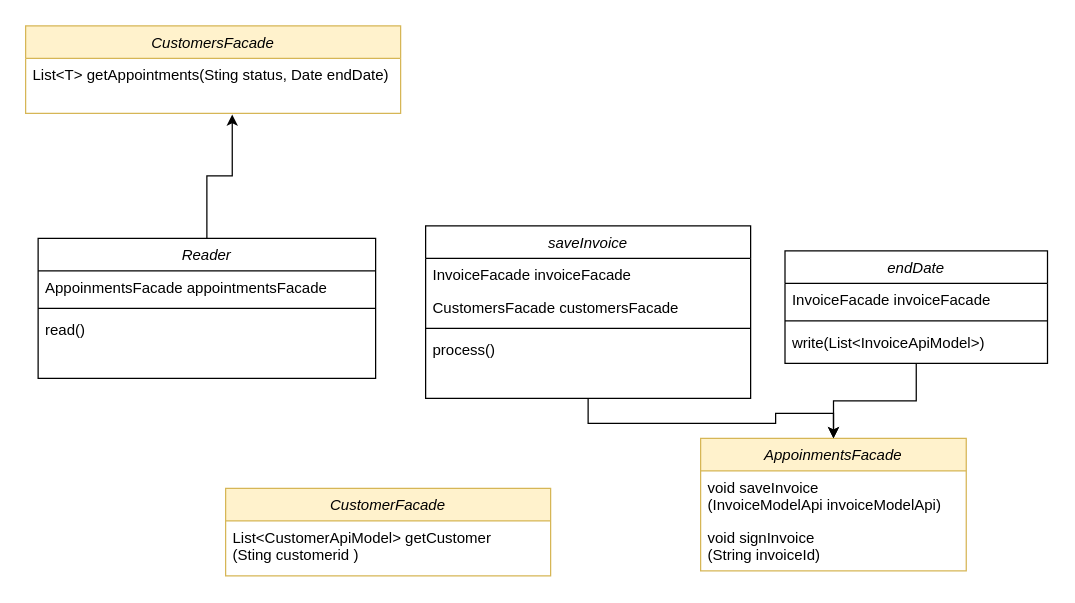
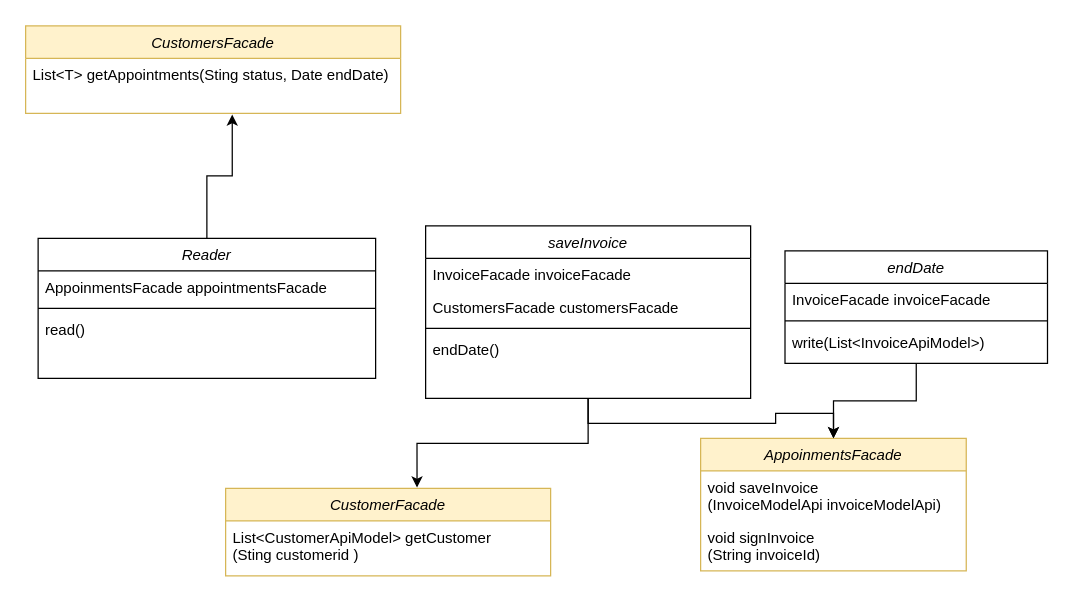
node "process()": label "process()" -> "endDate()"
edge "saveInvoice" -> "CustomerFacade": added
